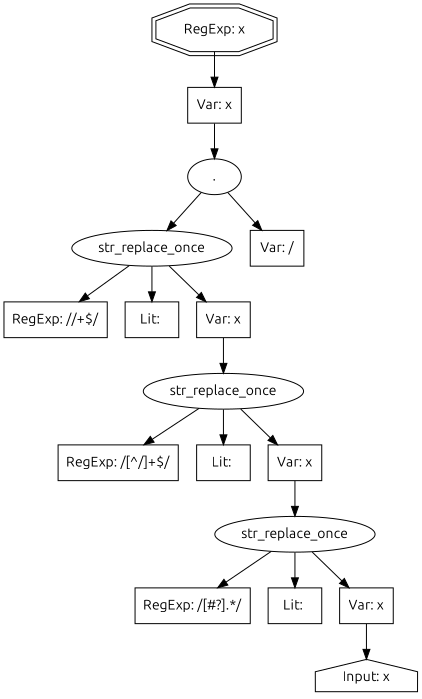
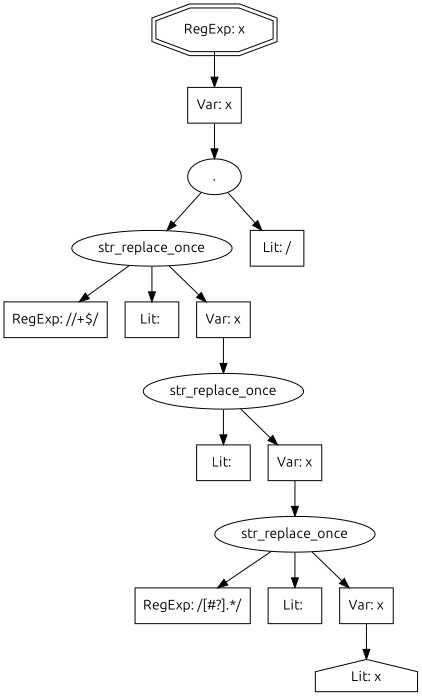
node "Var: /": label "Var: /" -> "Lit: /"
node "RegExp: /[^/]+$/": removed
node "Input: x": label "Input: x" -> "Lit: x"
